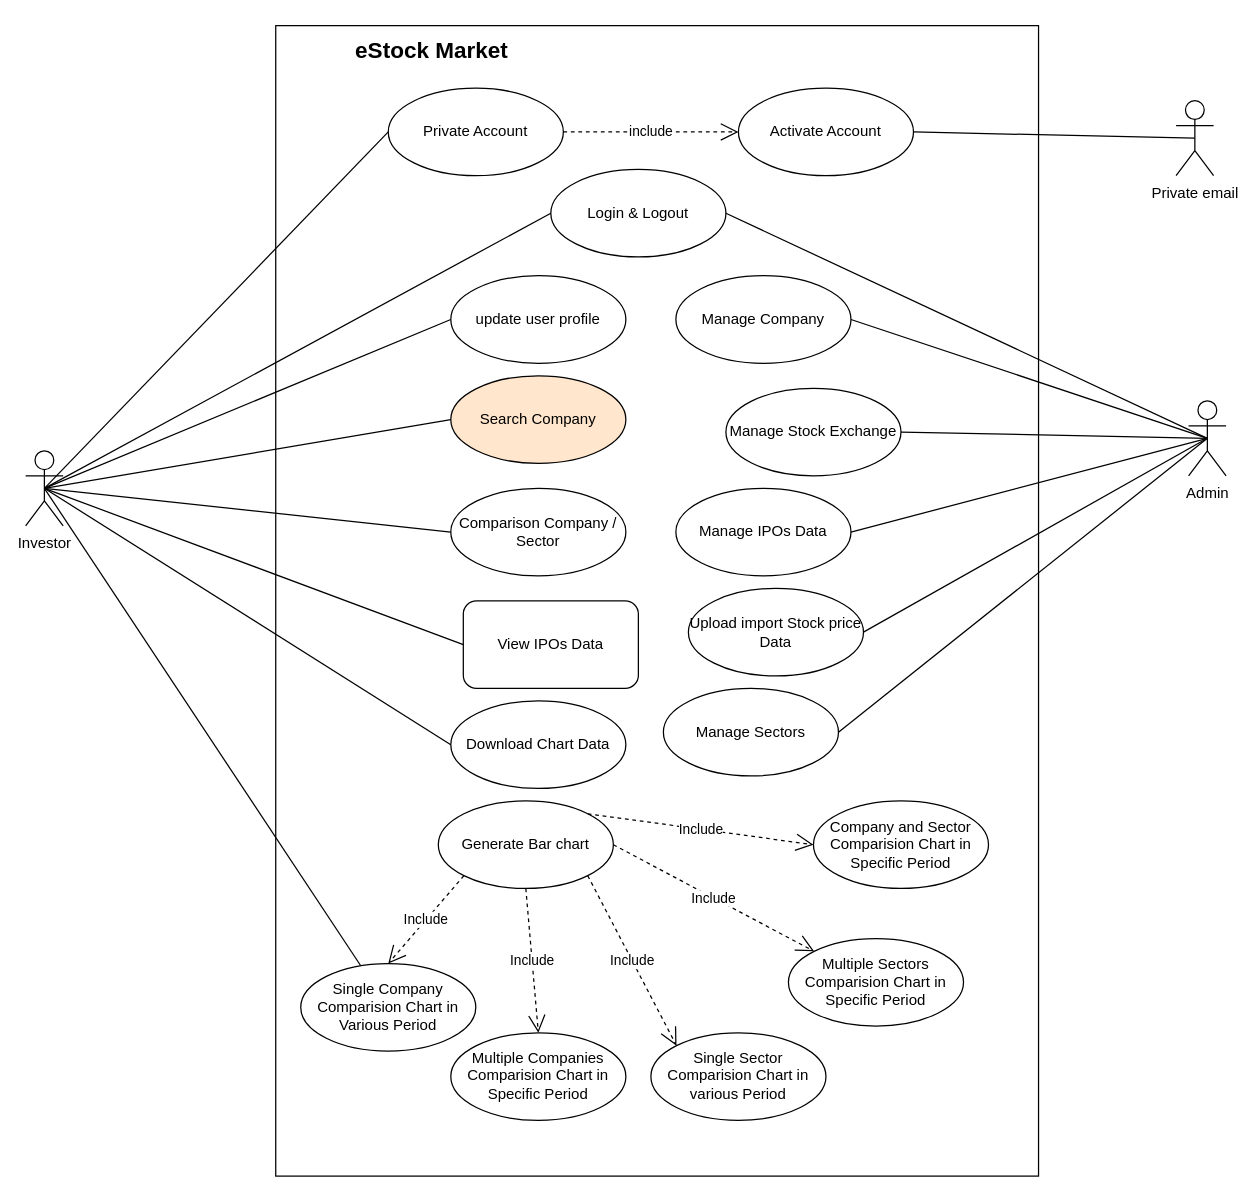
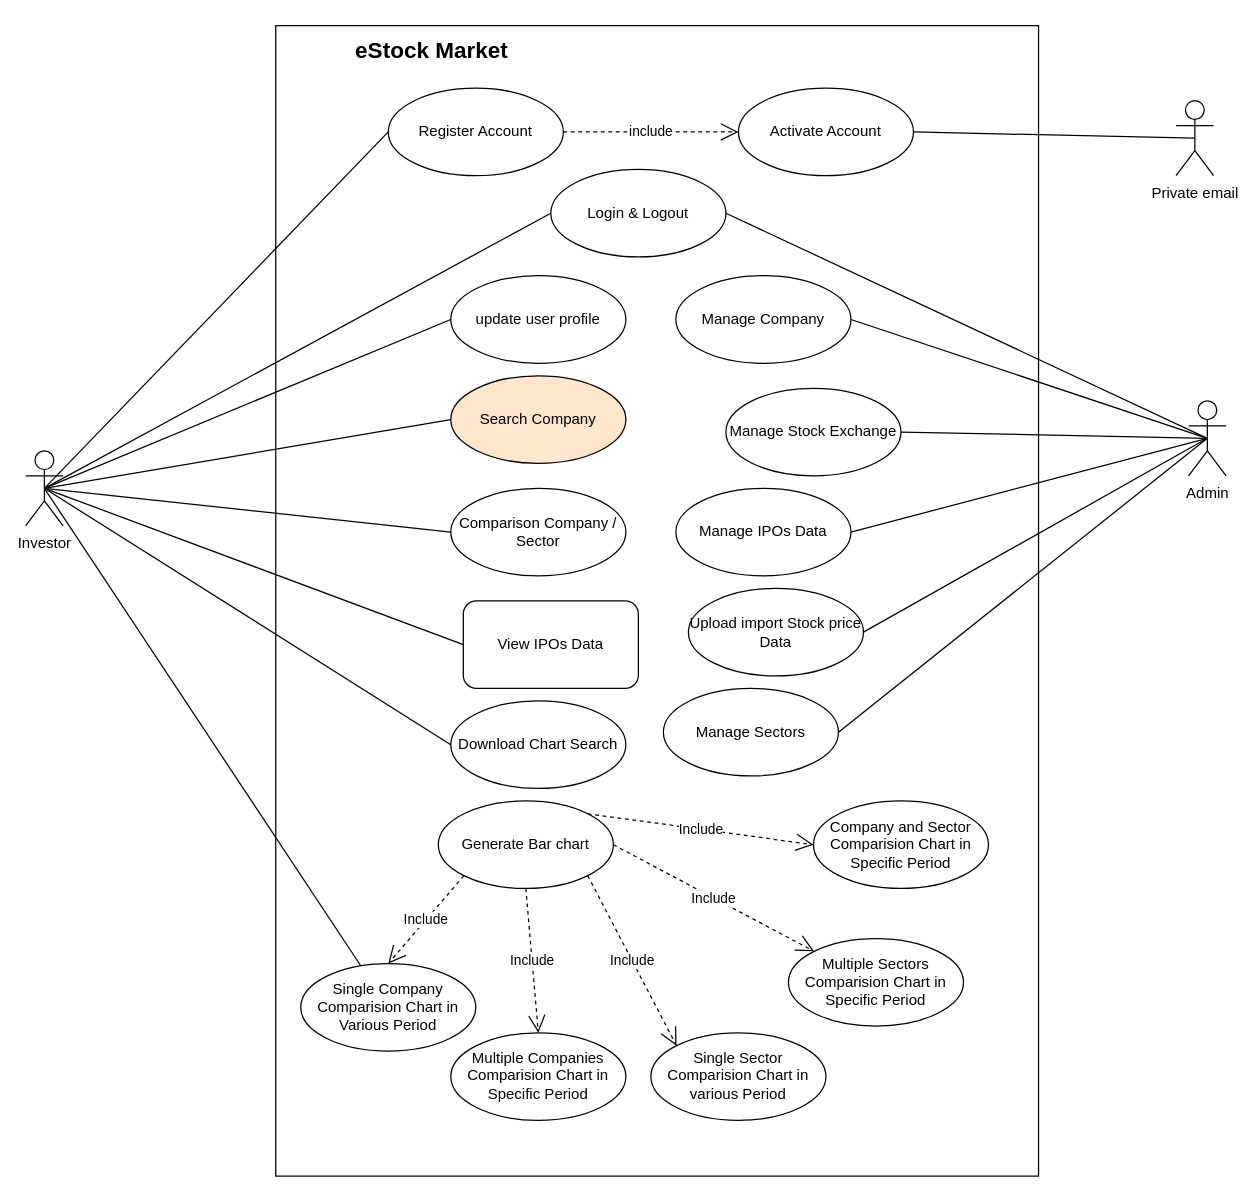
node "Private Account": label "Private Account" -> "Register Account"
node "Download Chart Data": label "Download Chart Data" -> "Download Chart Search"
